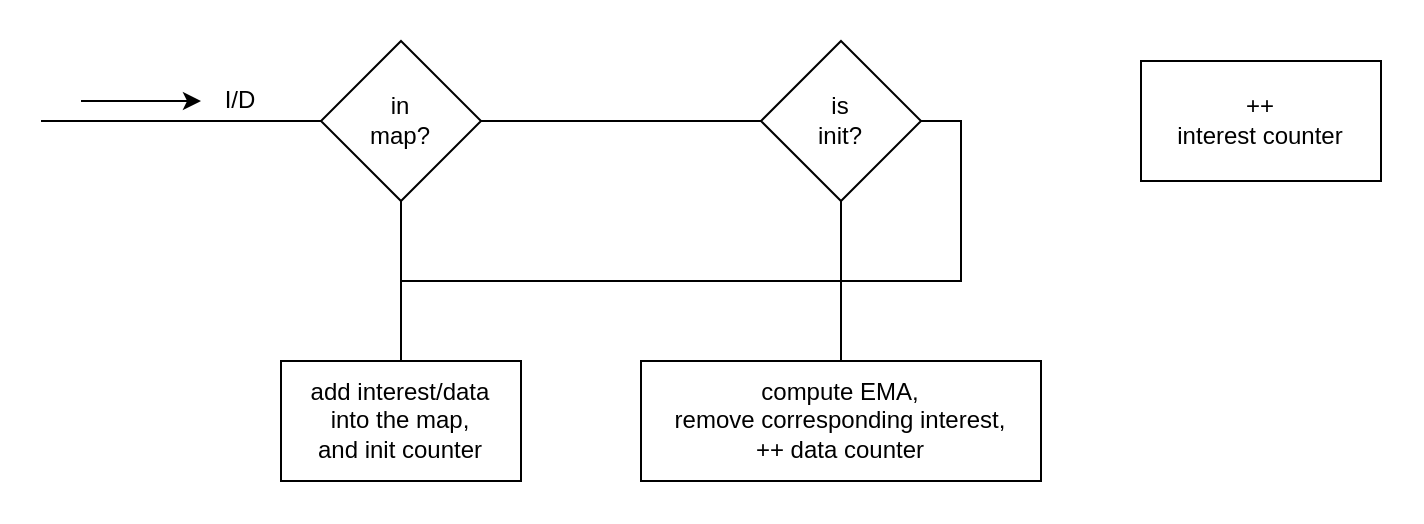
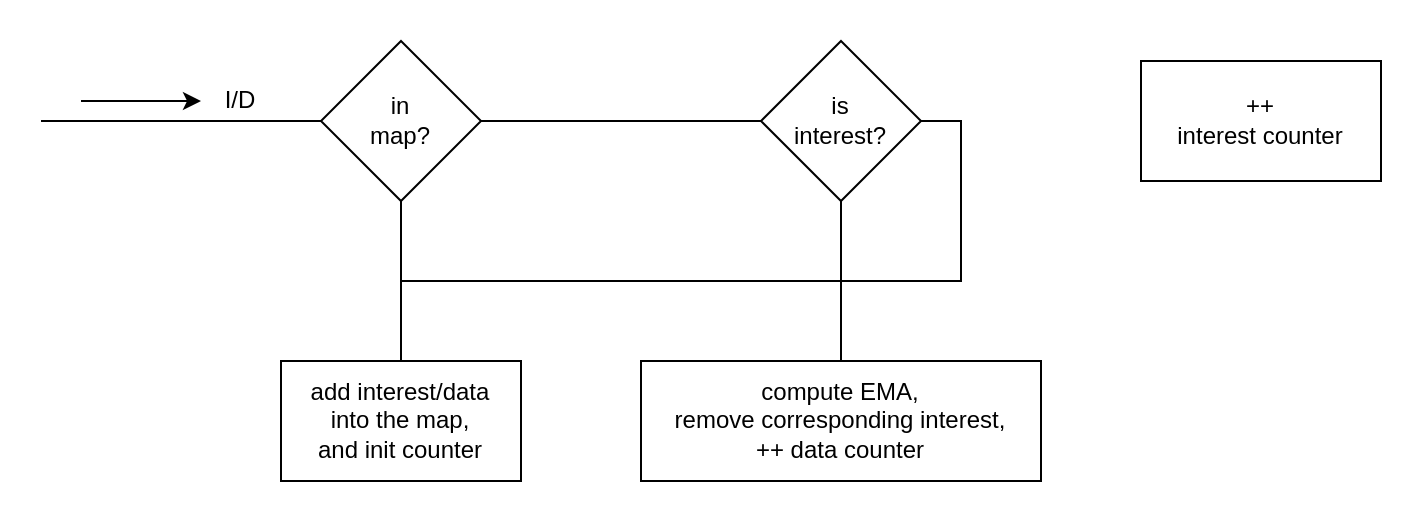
node "is init?": label "is init?" -> "is interest?"
